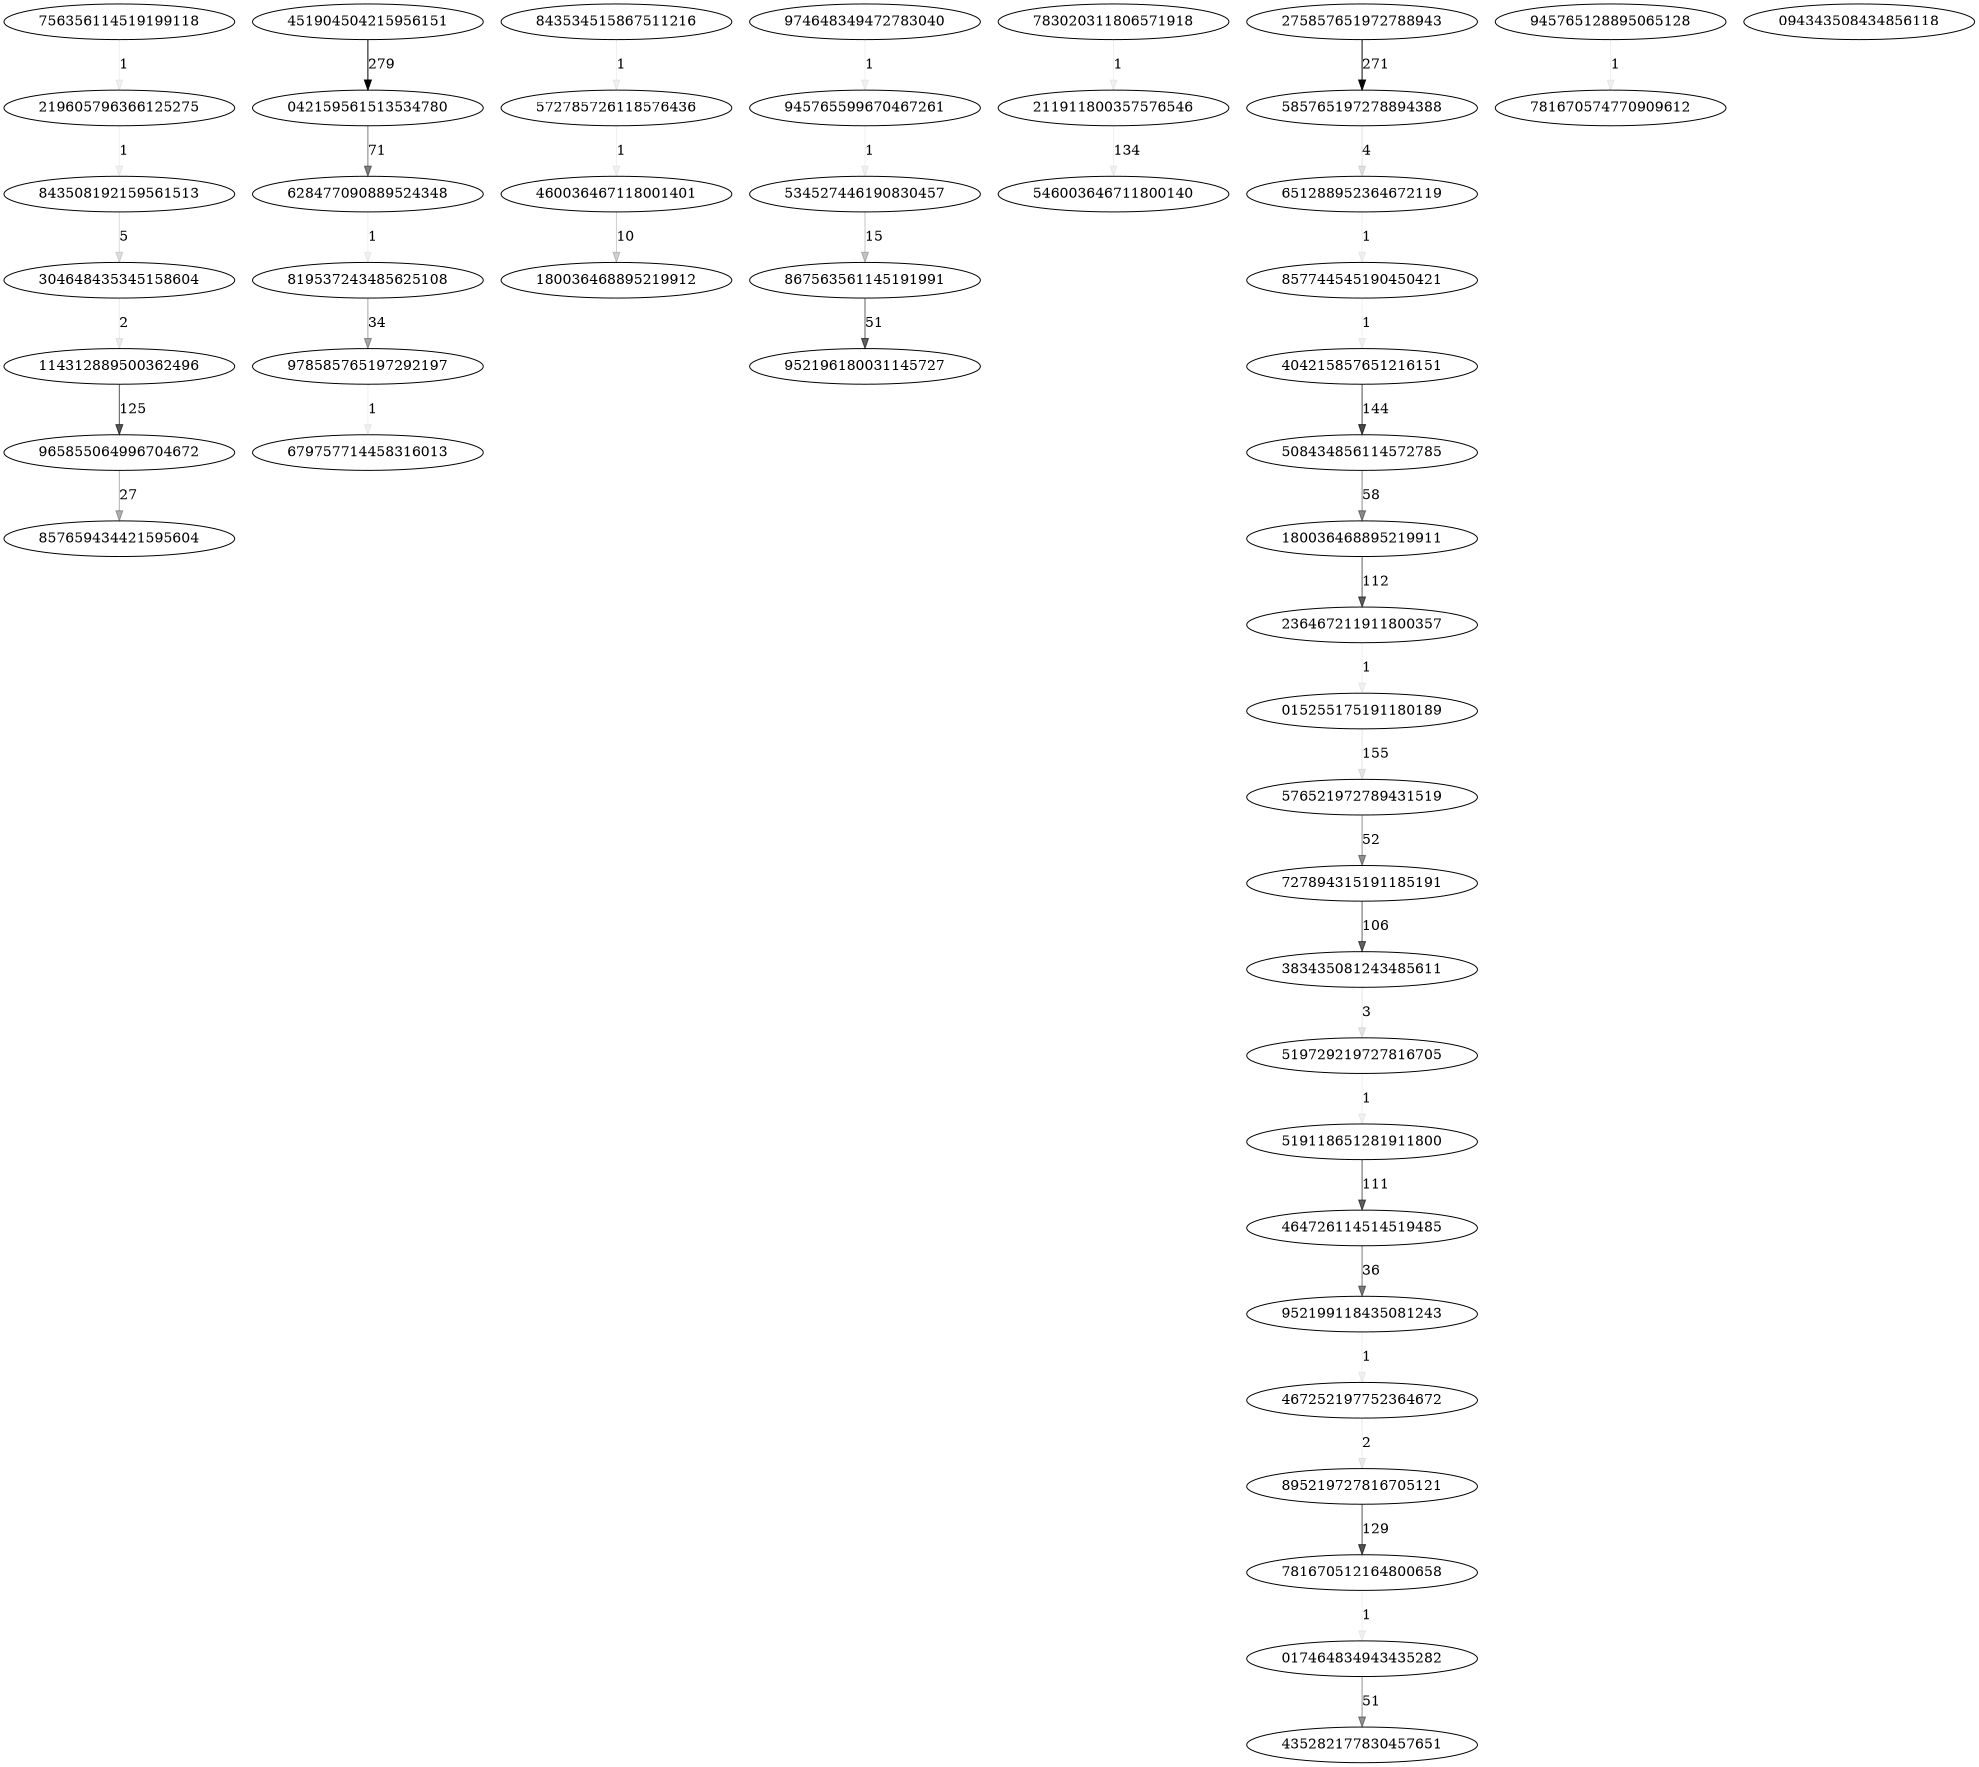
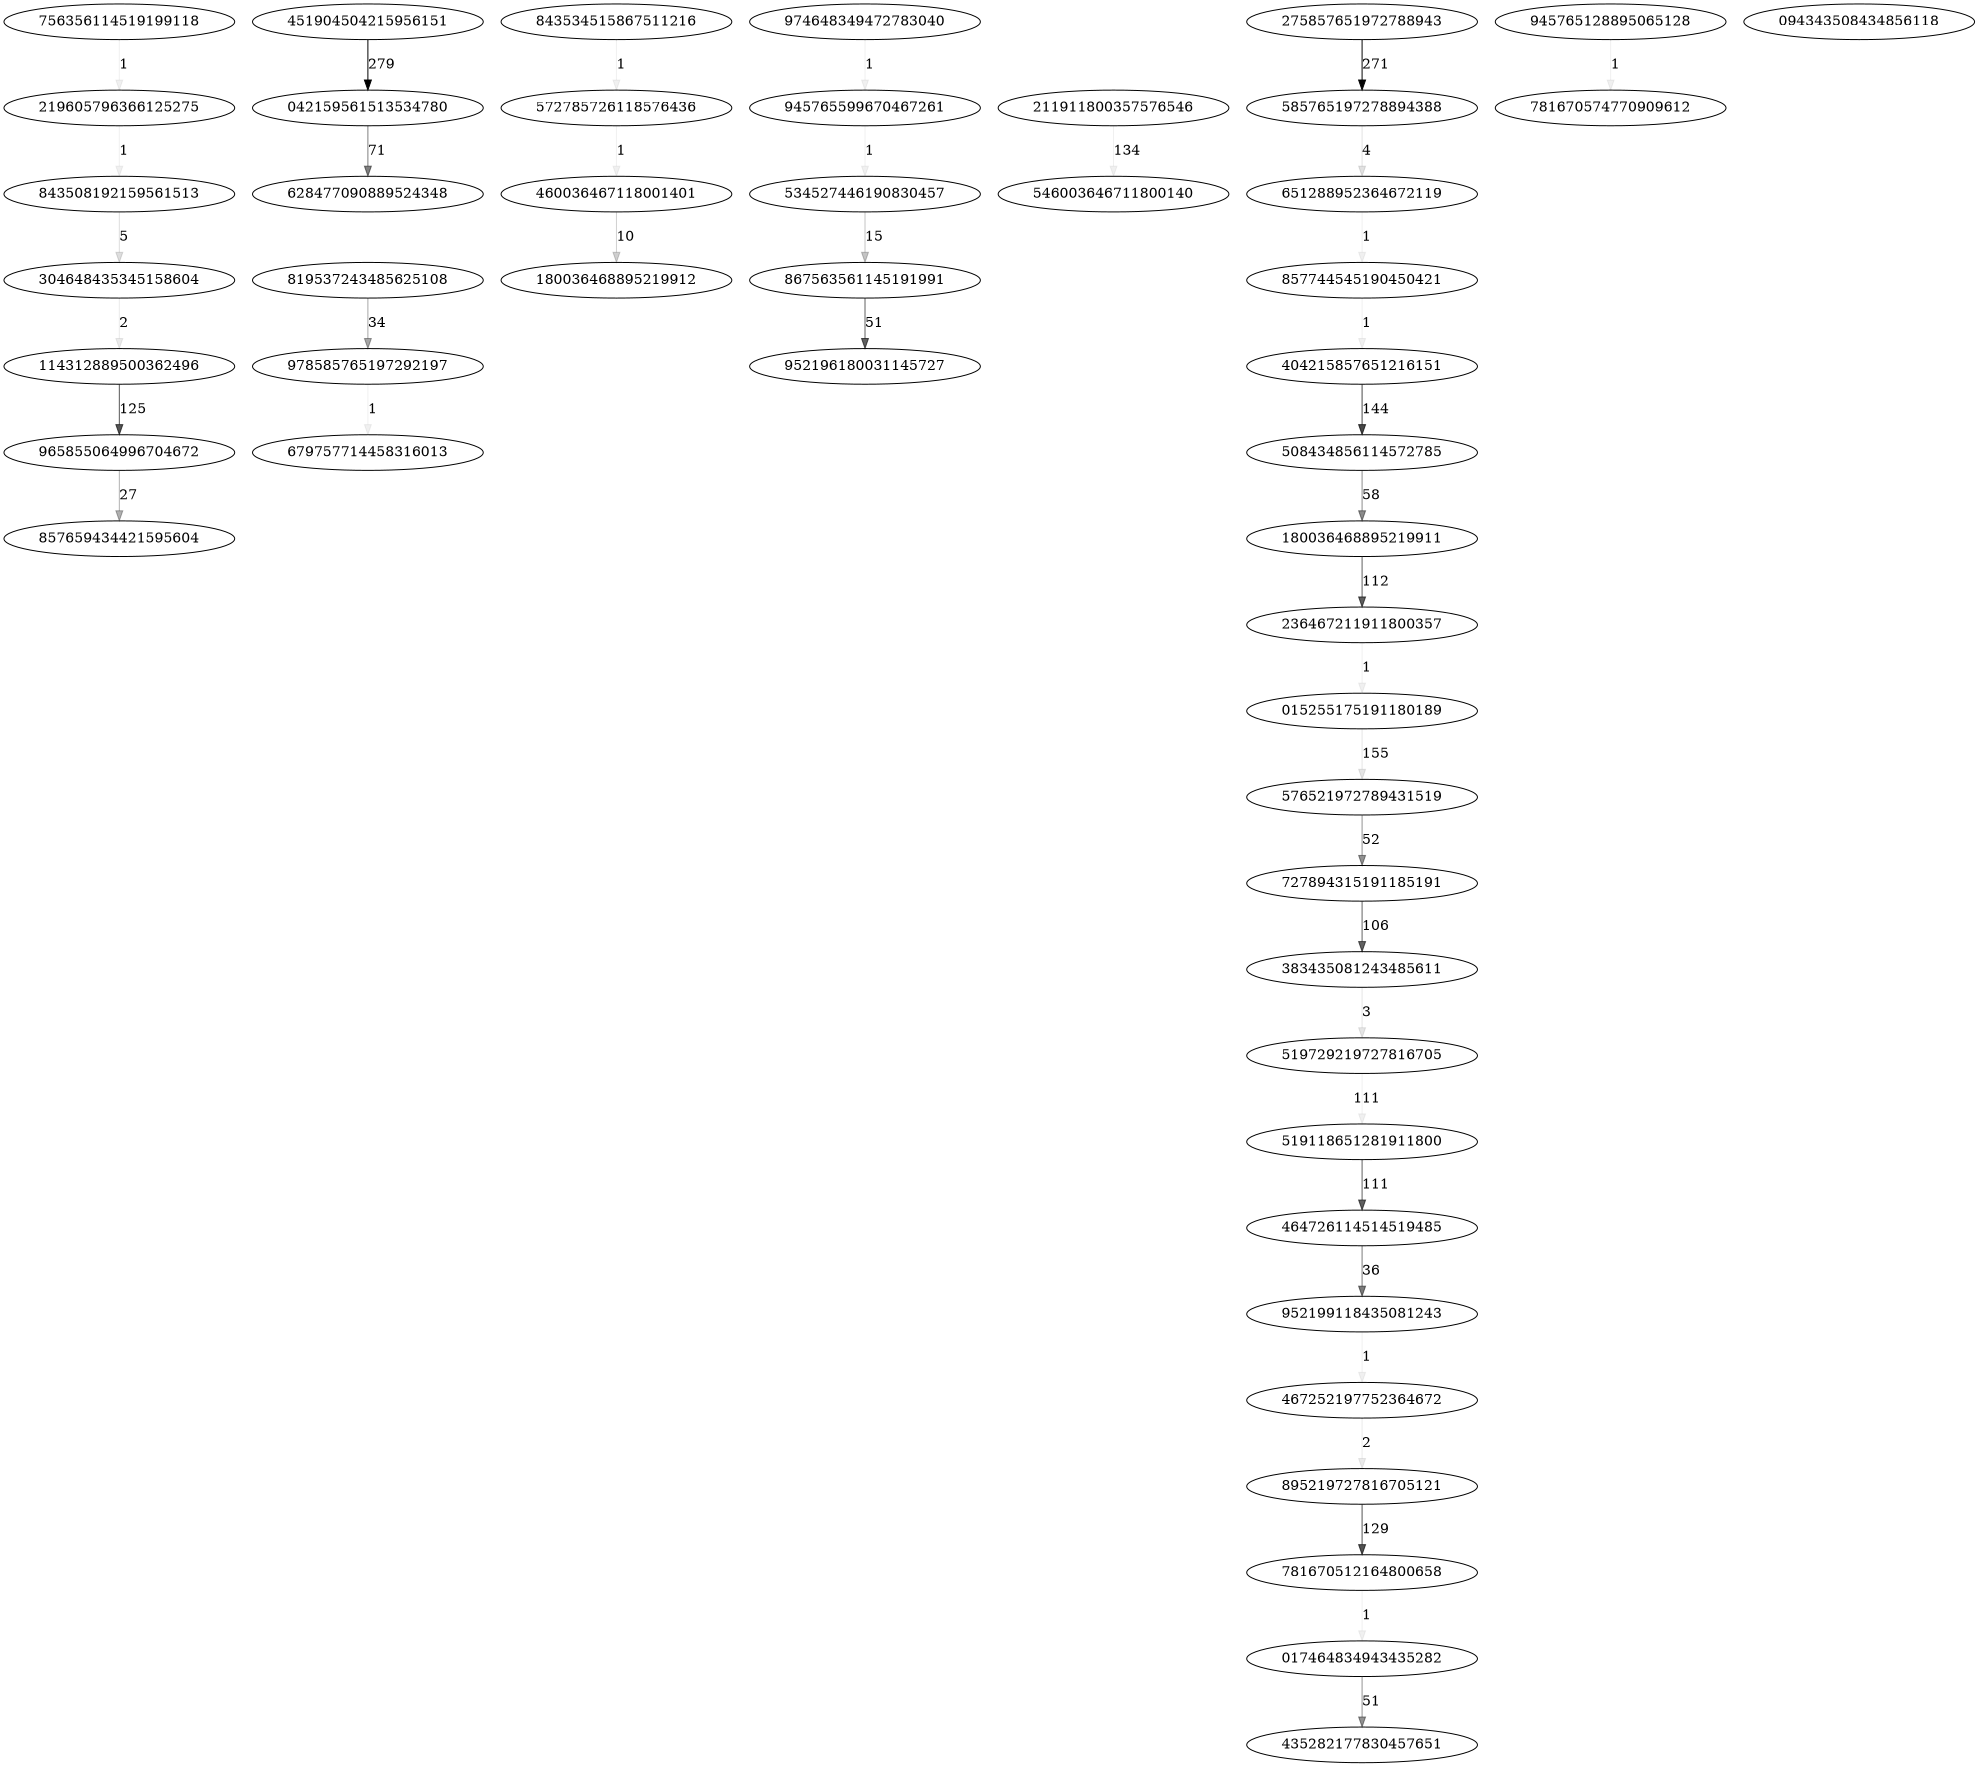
node "783020311806571918": removed
edge "628477090889524348" -> "819537243485625108": removed, label "1"
edge "519729219727816705" -> "519118651281911800": label "1" -> "111"
